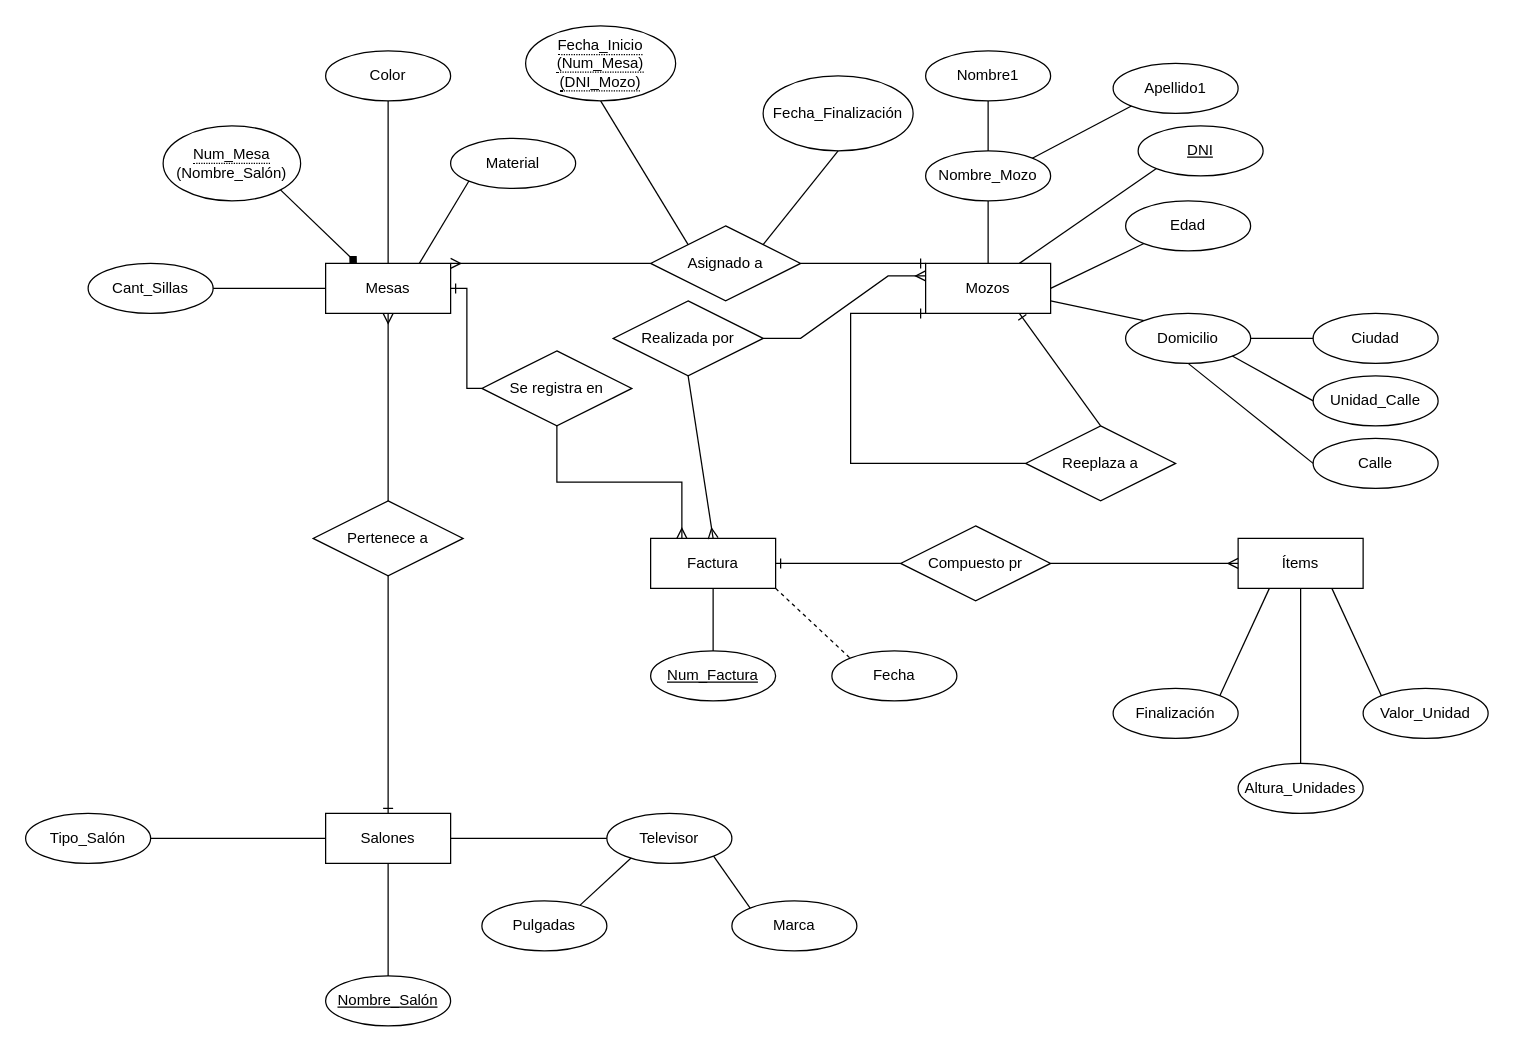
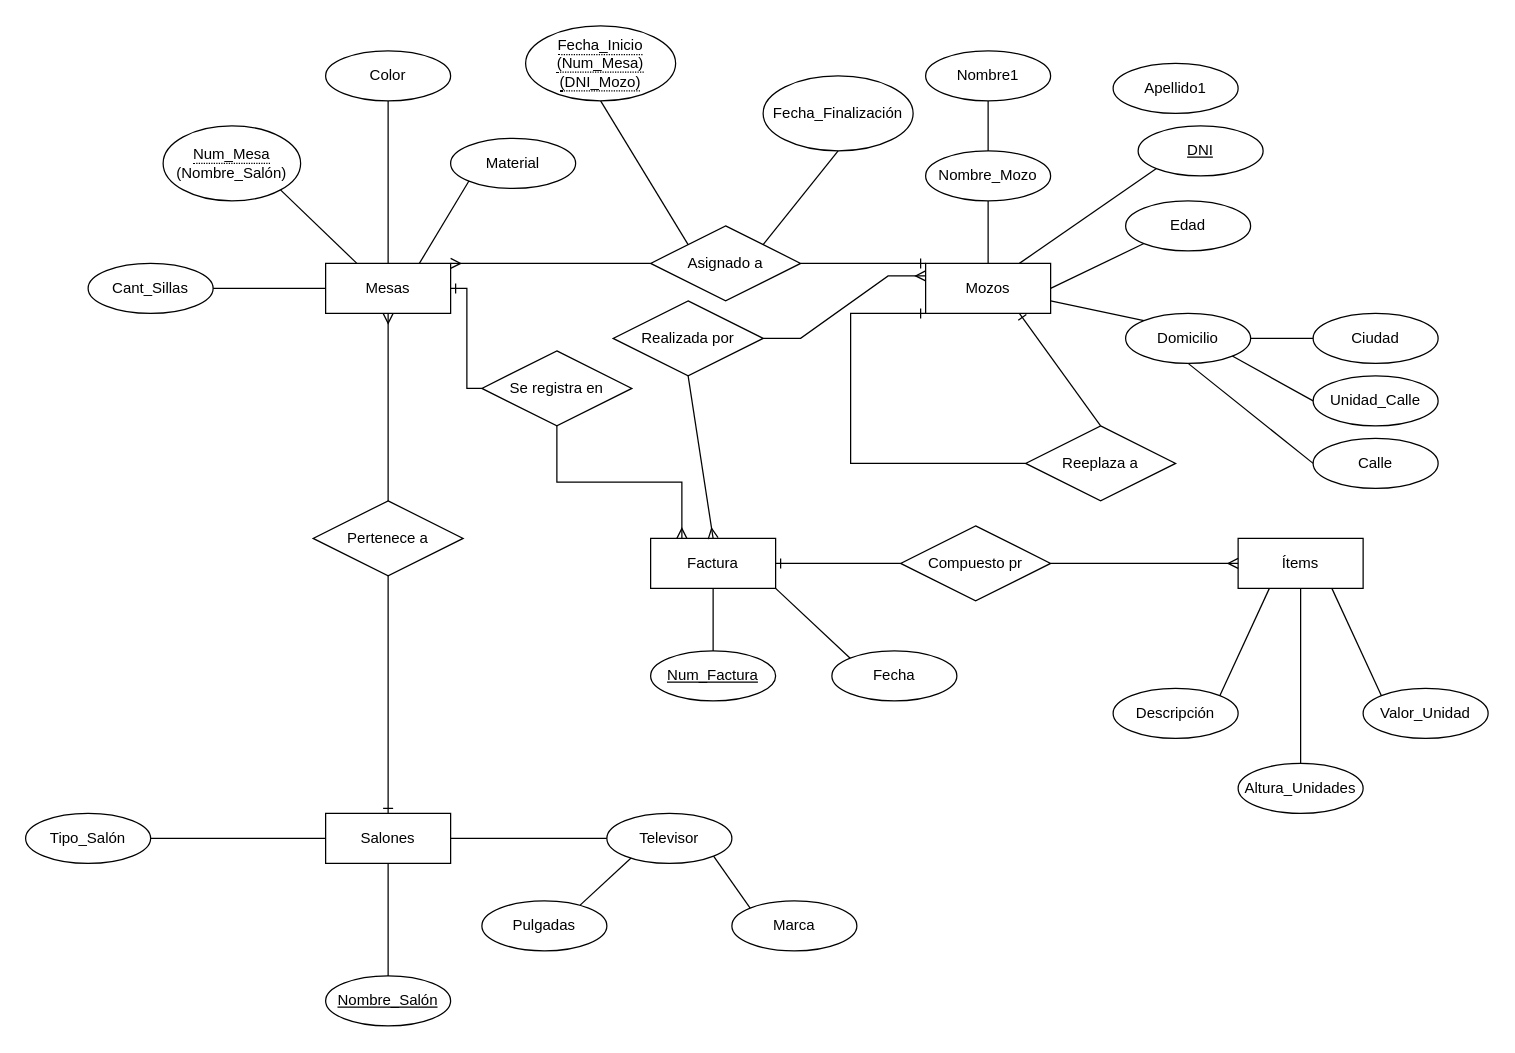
edge "Apellido1" -- "Nombre_Mozo": removed
edge "Num_Mesa (Nombre_Salón)" -> "Mesas": arrowhead diamond -> none
edge "Factura" -- "Fecha": style dashed -> solid
node "Finalización": label "Finalización" -> "Descripción"
